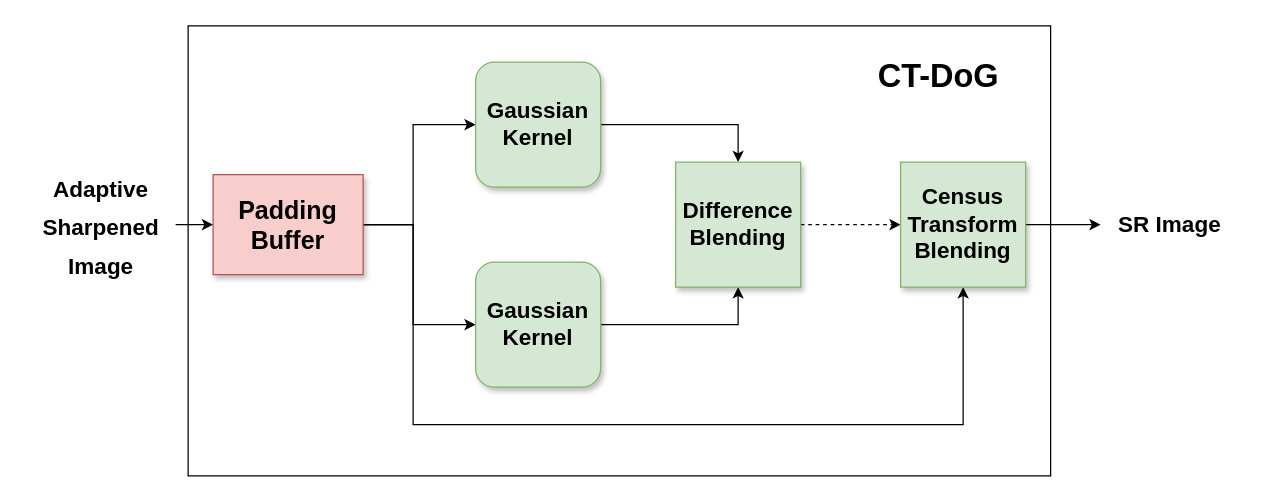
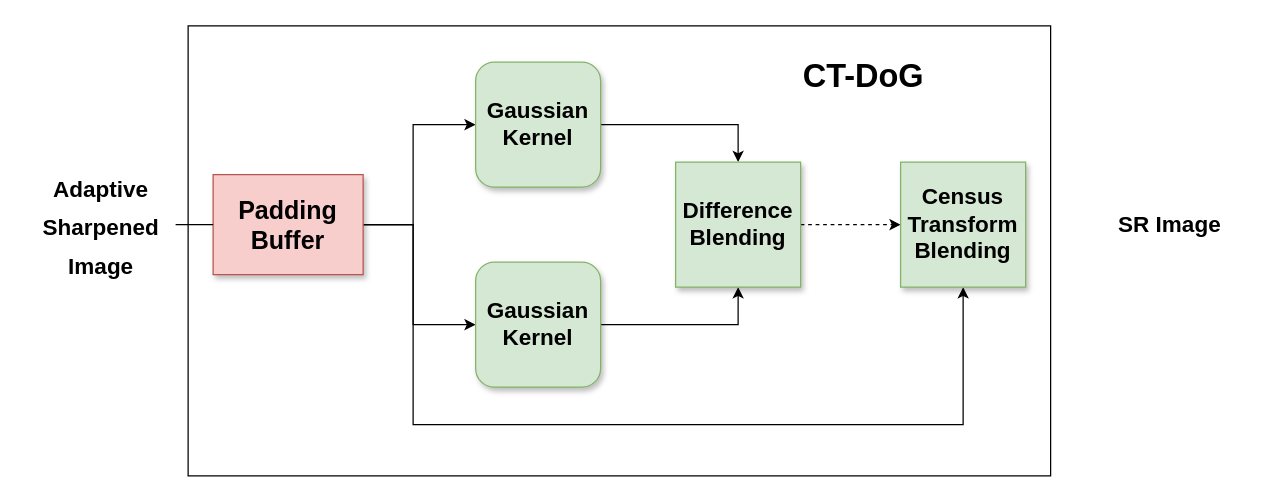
node "CT-DoG": moved (938, 76) -> (863, 76)
edge "Adaptive Sharpened Image" -> "Padding Buffer": arrowhead classic -> none
edge "Census Transform Blending" -> "SR Image": removed
